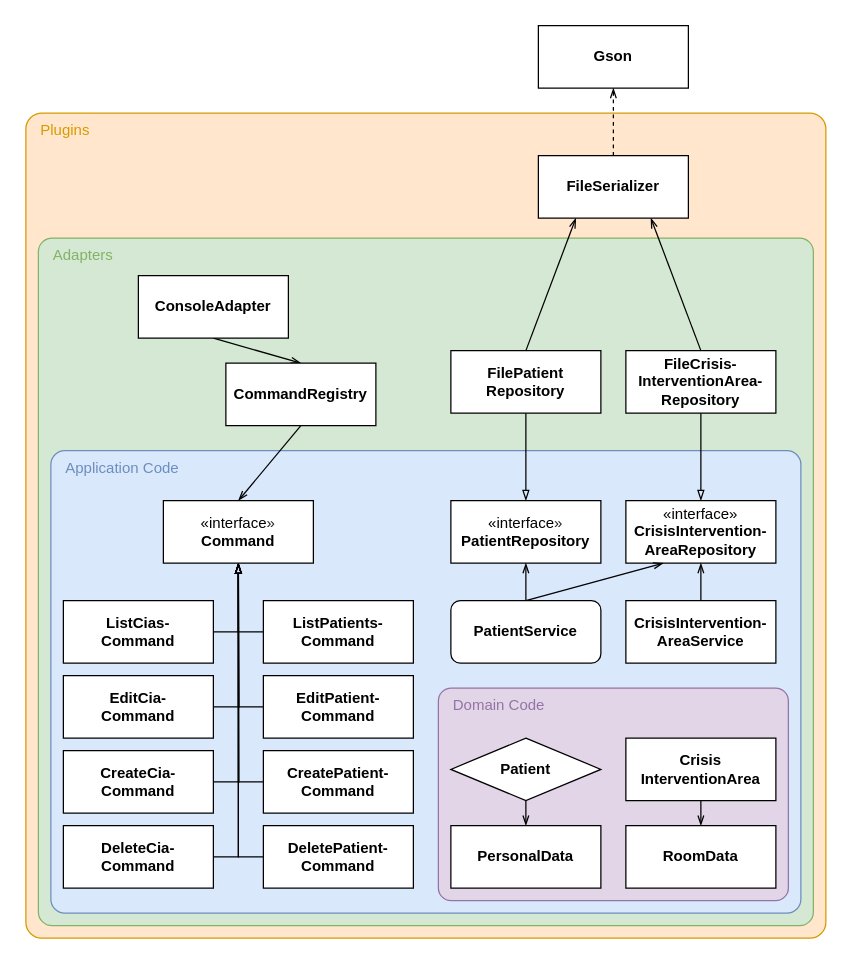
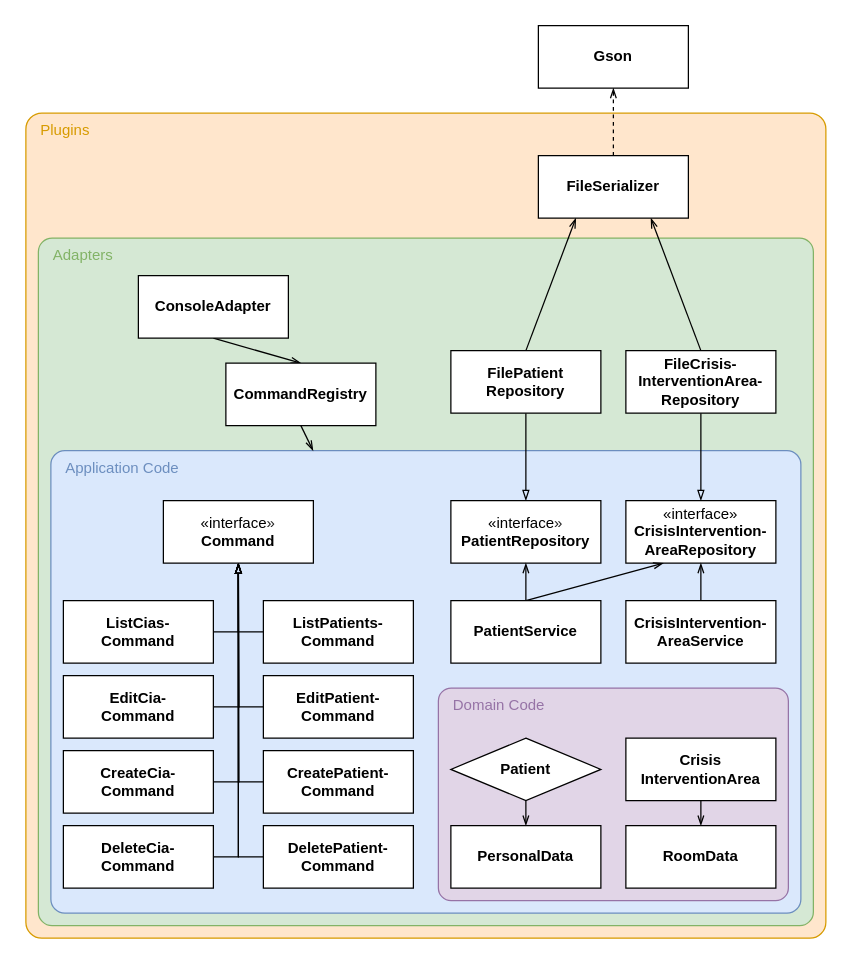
edge "CommandRegistry" -> "«interface» Command": now "CommandRegistry" -> "Application Code"
node "PatientService": shape rounded rectangle -> rectangle
